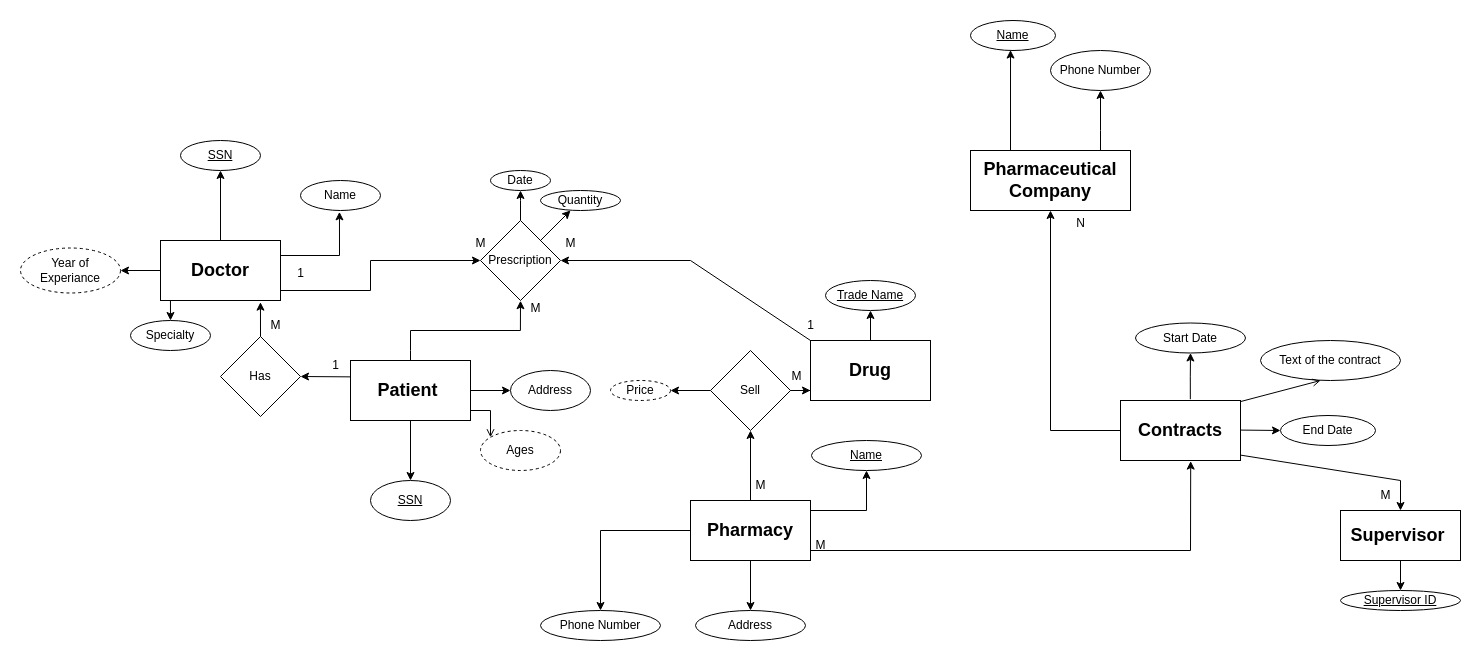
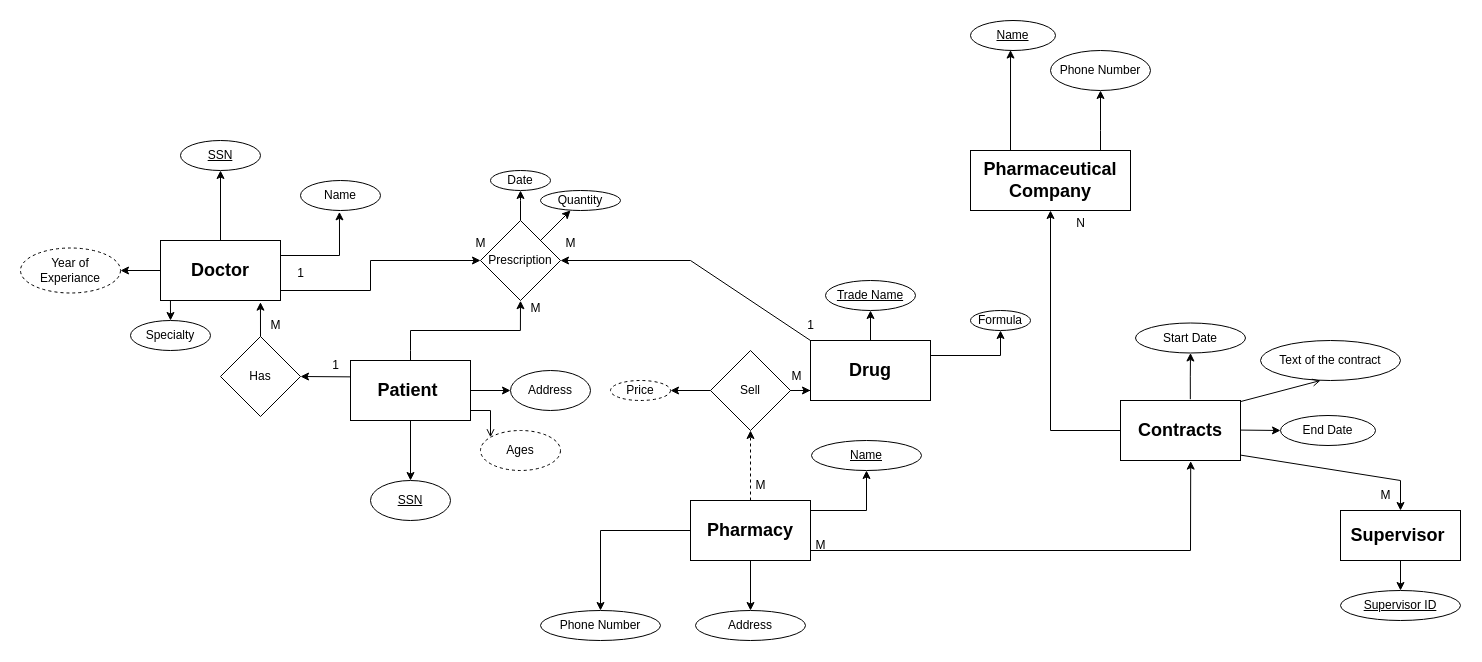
node "Formula": added
edge "Drug" -> "Formula": added
edge "Pharmacy" -> "Sell": style solid -> dashed
node "Supervisor ID": size 120x20 -> 120x30
